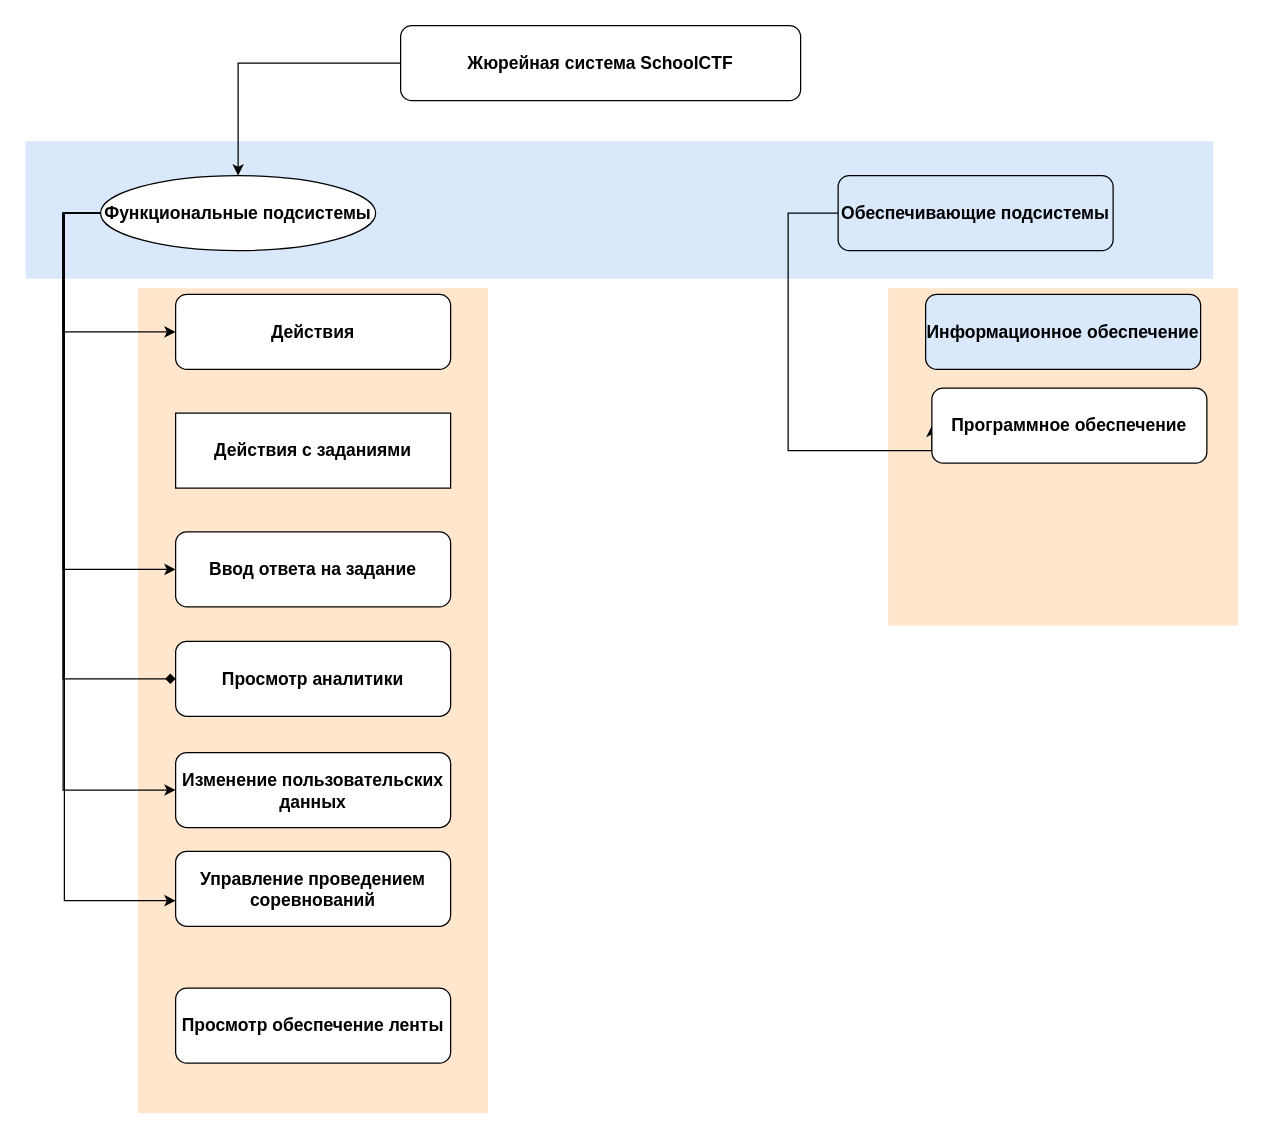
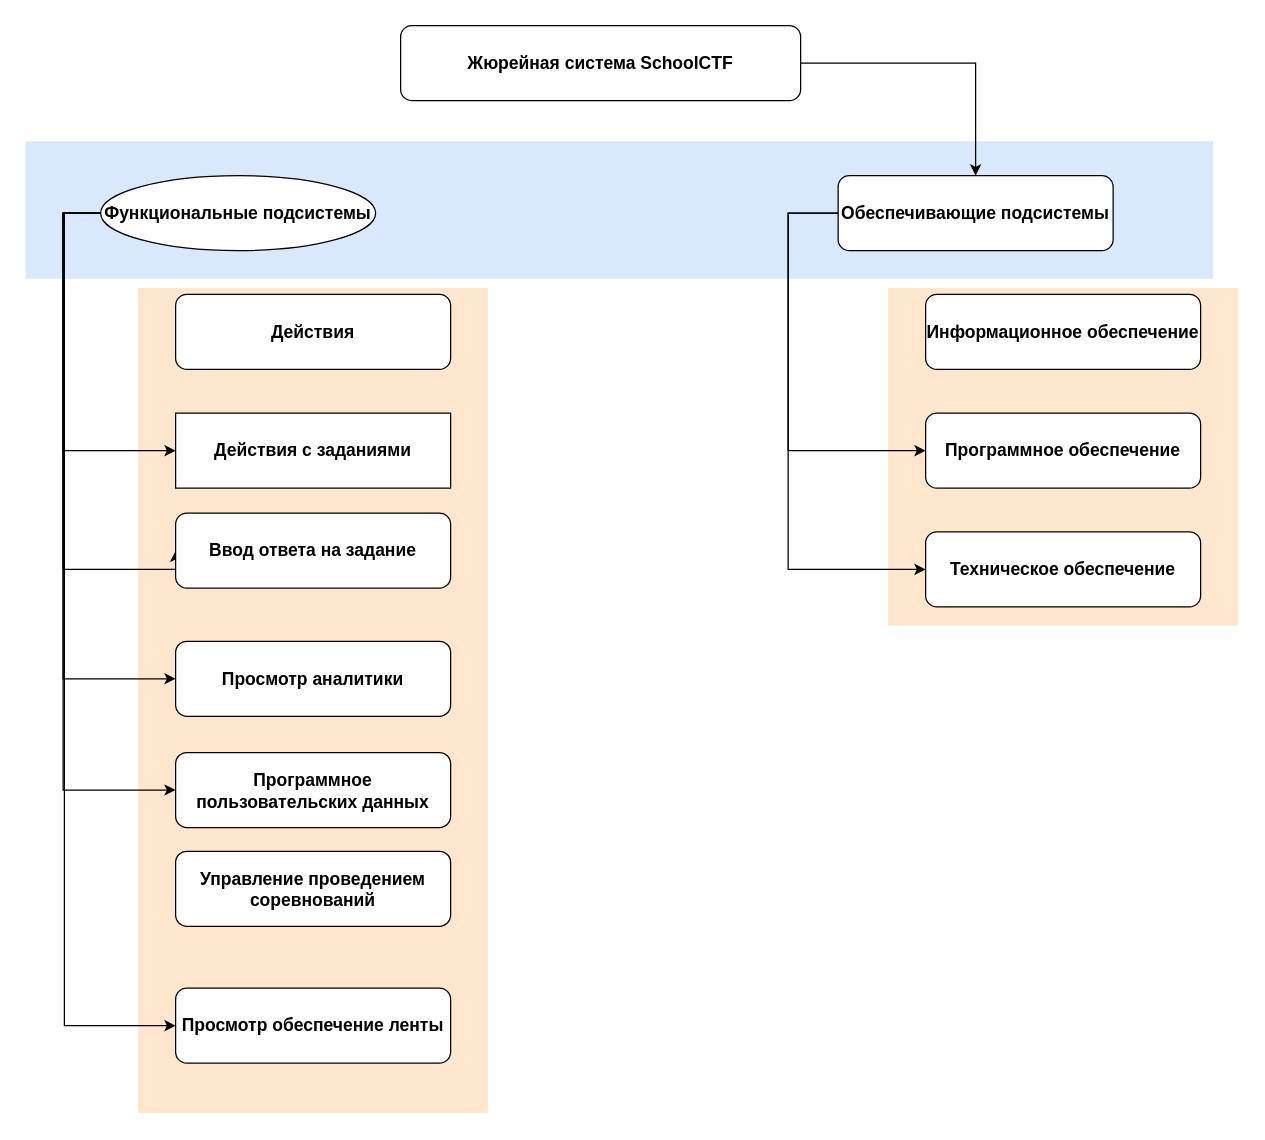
edge "Жюрейная система SchoolCTF" -> "Функциональные подсистемы": now "Жюрейная система SchoolCTF" -> "Обеспечивающие подсистемы"
node "Обеспечивающие подсистемы": fillcolor #dae8fc -> #ffffff
edge "Функциональные подсистемы" -> "Действия": removed
node "Информационное обеспечение": fillcolor #dae8fc -> #ffffff
node "Программное обеспечение": moved (1069, 426) -> (1063, 451)
edge "Функциональные подсистемы" -> "Действия с заданиями": added
node "Ввод ответа на задание": moved (313, 569) -> (313, 551)
edge "Обеспечивающие подсистемы" -> "Техническое обеспечение": added
node "Техническое обеспечение": added
edge "Функциональные подсистемы" -> "Просмотр аналитики": arrowhead diamond -> classic
node "Изменение пользовательских данных": label "Изменение пользовательских данных" -> "Программное пользовательских данных"
edge "Функциональные подсистемы" -> "Управление проведением соревнований": removed
edge "Функциональные подсистемы" -> "Просмотр обеспечение ленты": added
